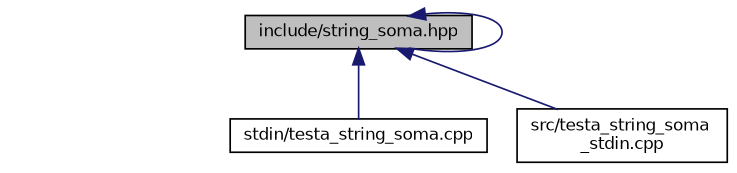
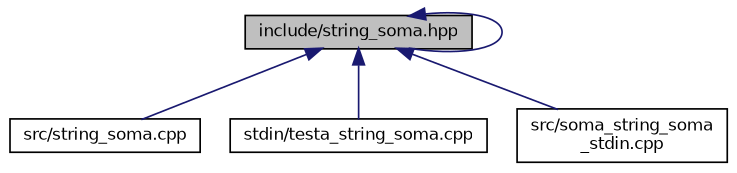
node "src/string_soma.cpp": added
node "src/testa_string_soma _stdin.cpp": label "src/testa_string_soma _stdin.cpp" -> "src/soma_string_soma _stdin.cpp"
